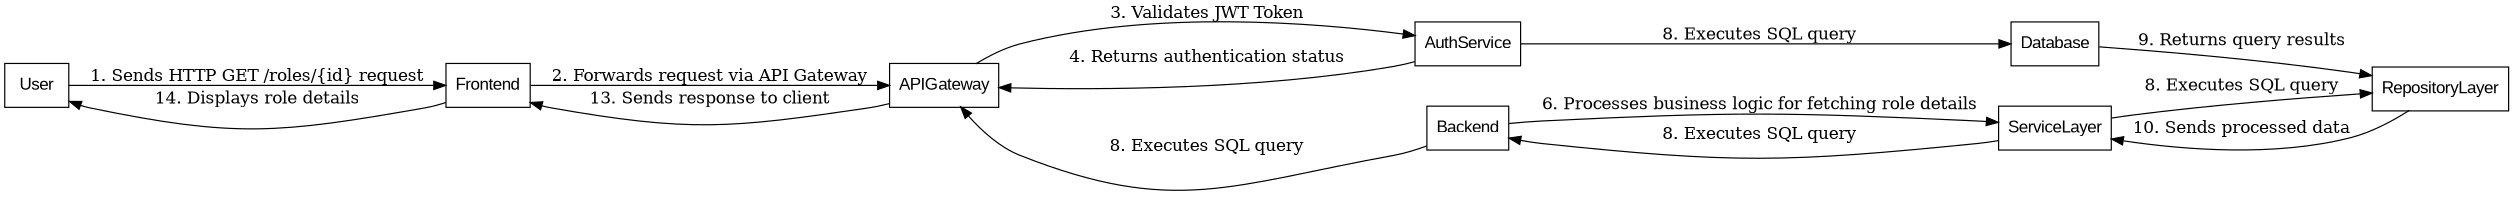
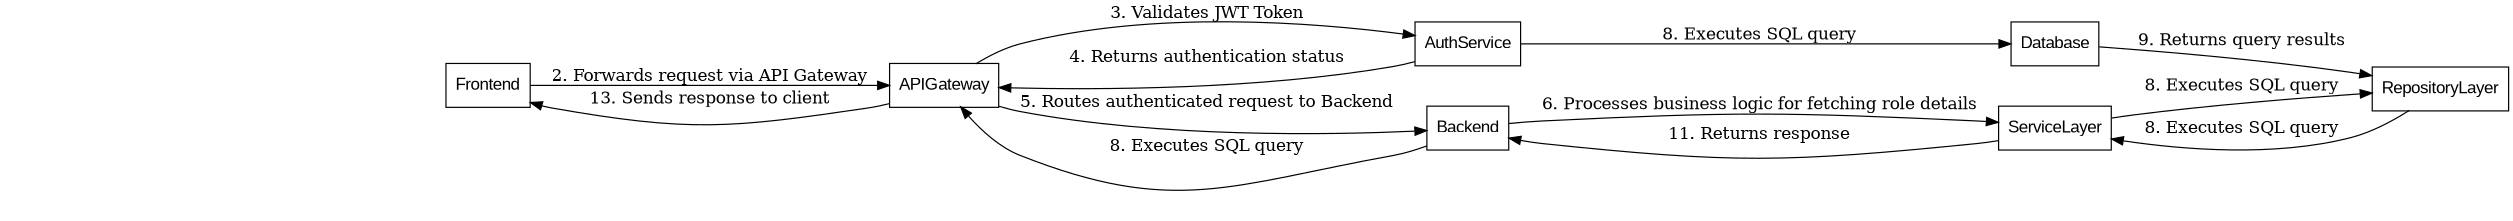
node "User": removed
edge "RepositoryLayer" -> "ServiceLayer": label "10. Sends processed data" -> "8. Executes SQL query"
edge "APIGateway" -> "Backend": added, label "5. Routes authenticated request to Backend"
edge "ServiceLayer" -> "Backend": label "8. Executes SQL query" -> "11. Returns response"
